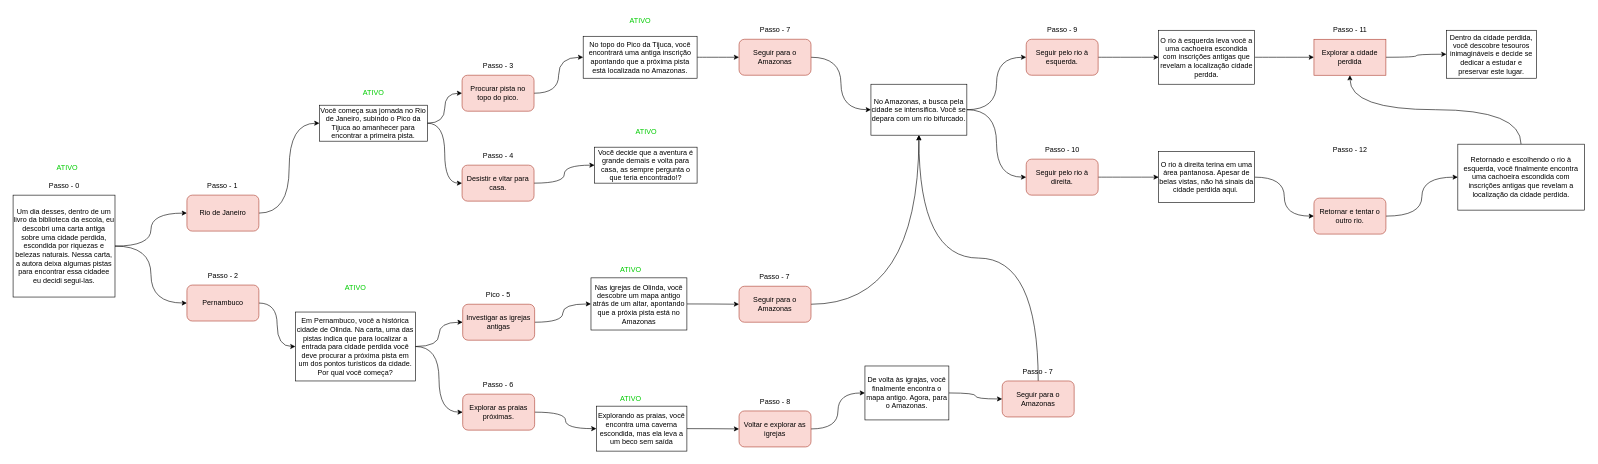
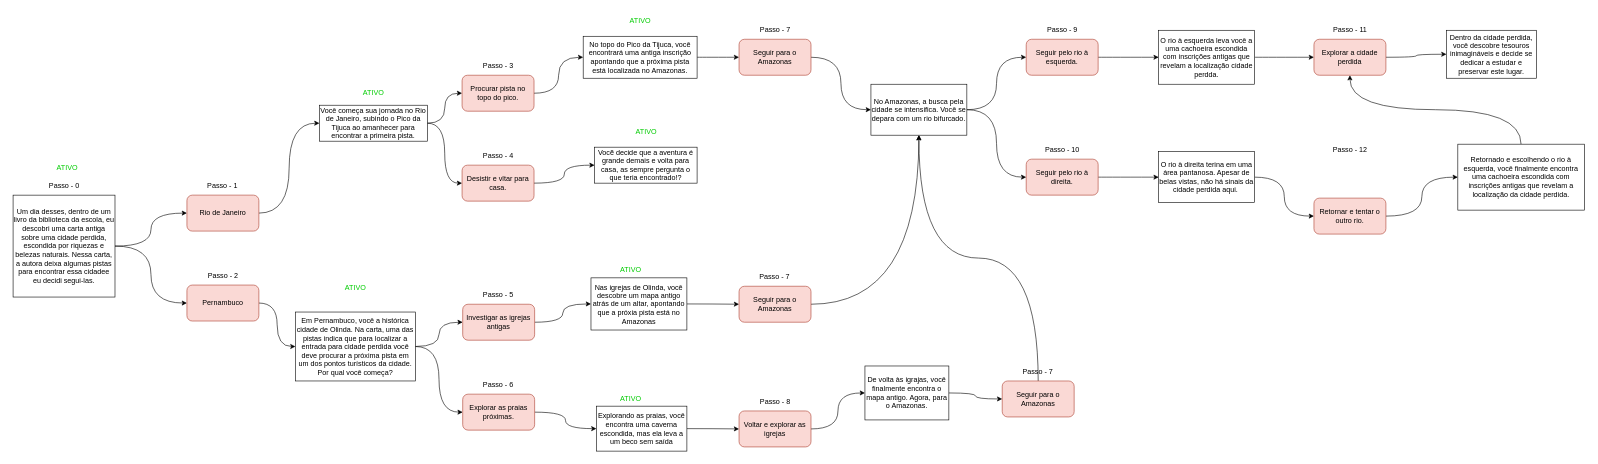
node "Explorar a cidade perdida": shape rectangle -> rounded rectangle
node "Pico - 5": label "Pico - 5" -> "Passo - 5"
